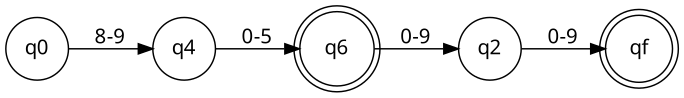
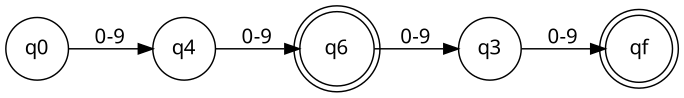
edge "q0" -> "q4": label "8-9" -> "0-9"
edge "q4" -> "q6": label "0-5" -> "0-9"
node "q2": label "q2" -> "q3"
